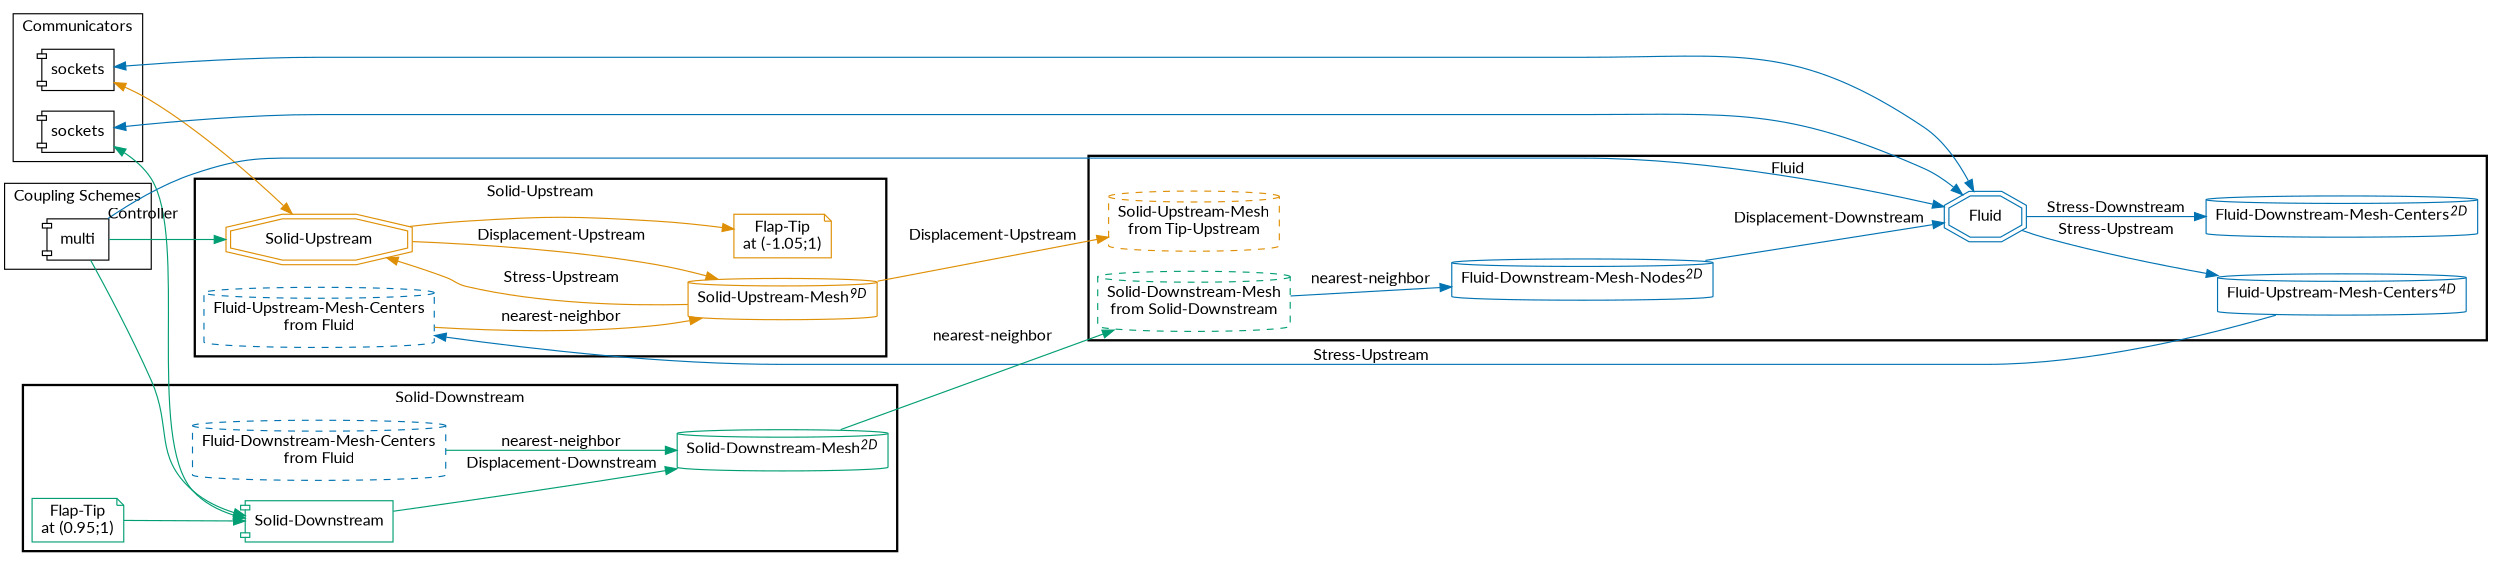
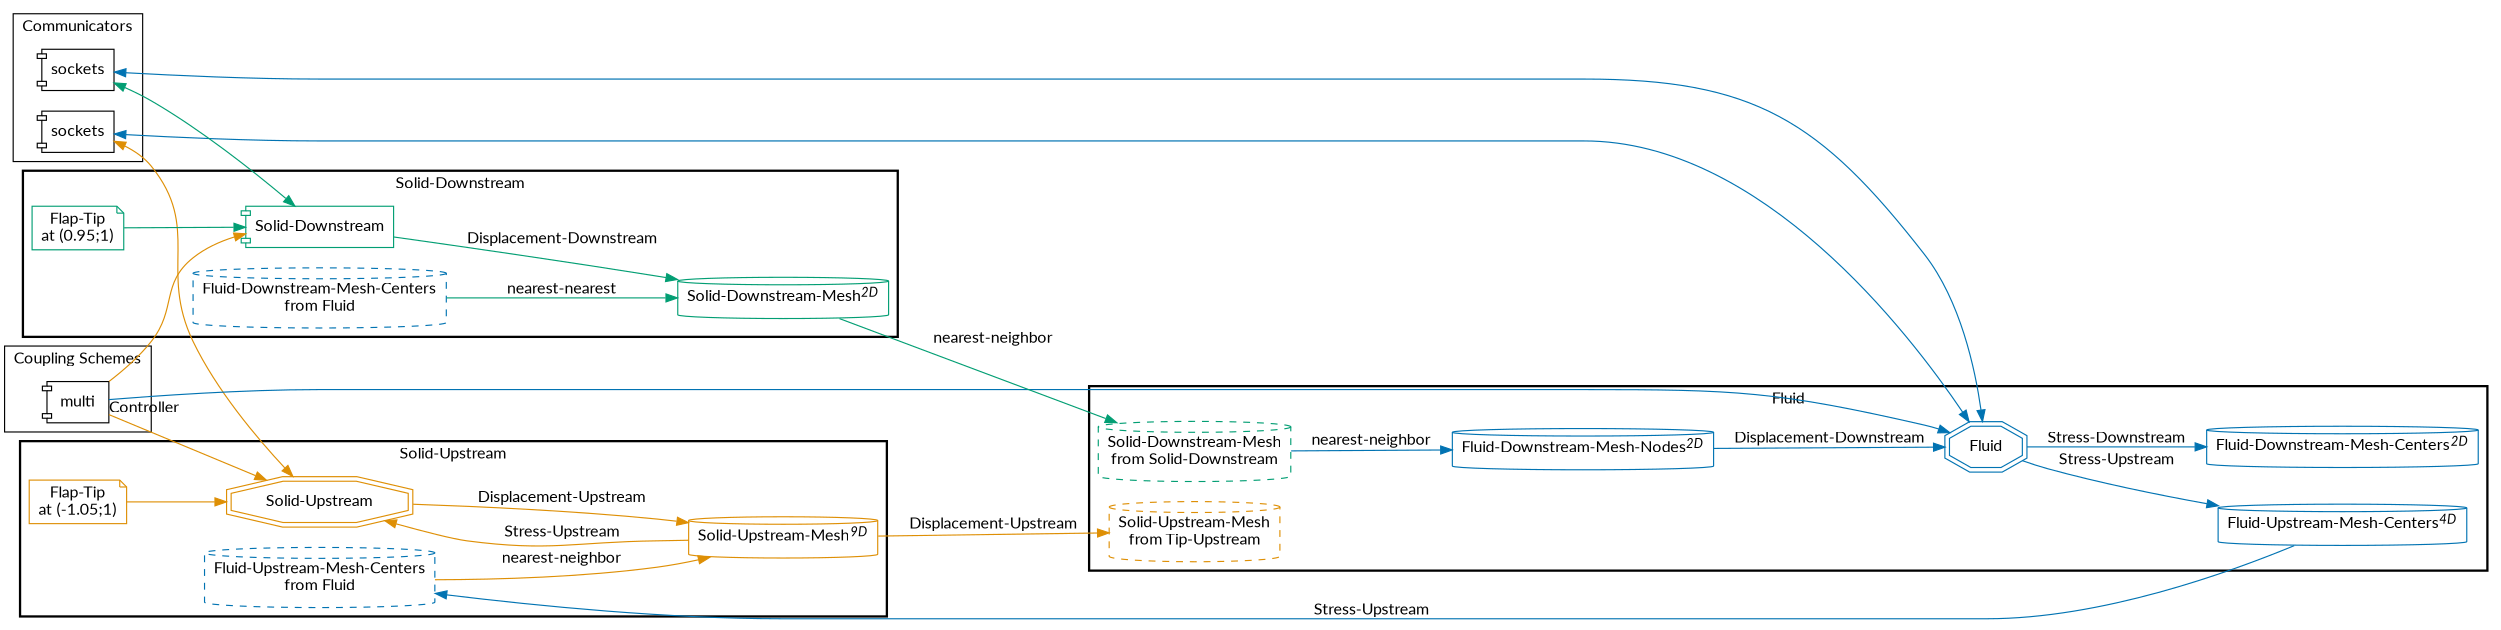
edge "Solid-Upstream" -> "Flap-Tip at (-1.05;1)": reversed
edge "multi" -> "Solid-Upstream": color #029e73 -> #de8f05
edge "multi" -> "Solid-Downstream": color #029e73 -> #de8f05
edge "Fluid-Downstream-Mesh-Centers from Fluid" -> "Solid-Downstream-Mesh": label "nearest-neighbor" -> "nearest-nearest"
